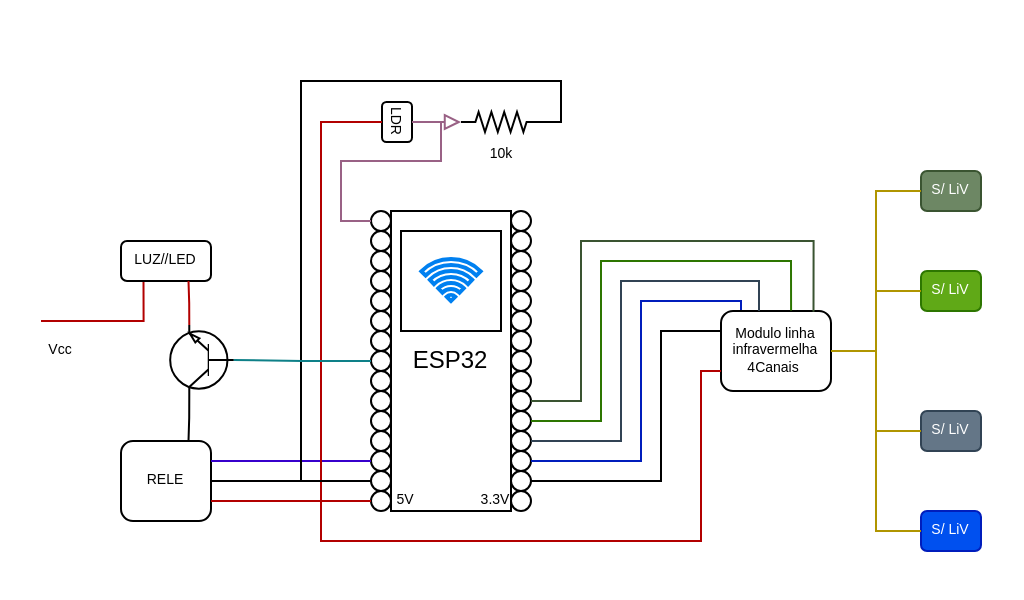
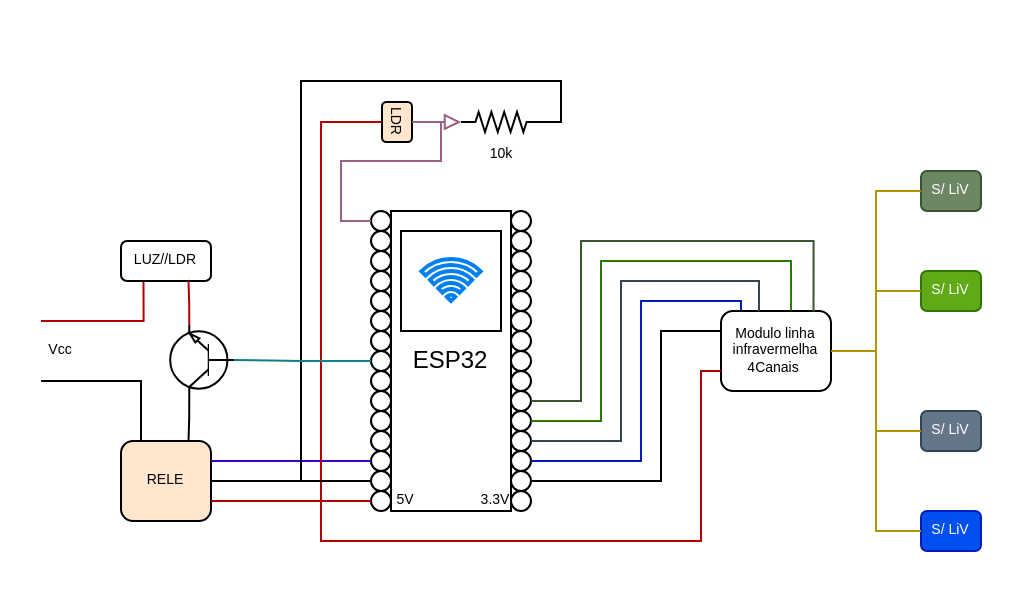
node "LDR": fillcolor #ffffff -> #ffe6cc
node "LUZ//LED": label "LUZ//LED" -> "LUZ//LDR"
edge "Vcc" -- "RELE": added
node "RELE": fillcolor #ffffff -> #ffe6cc
